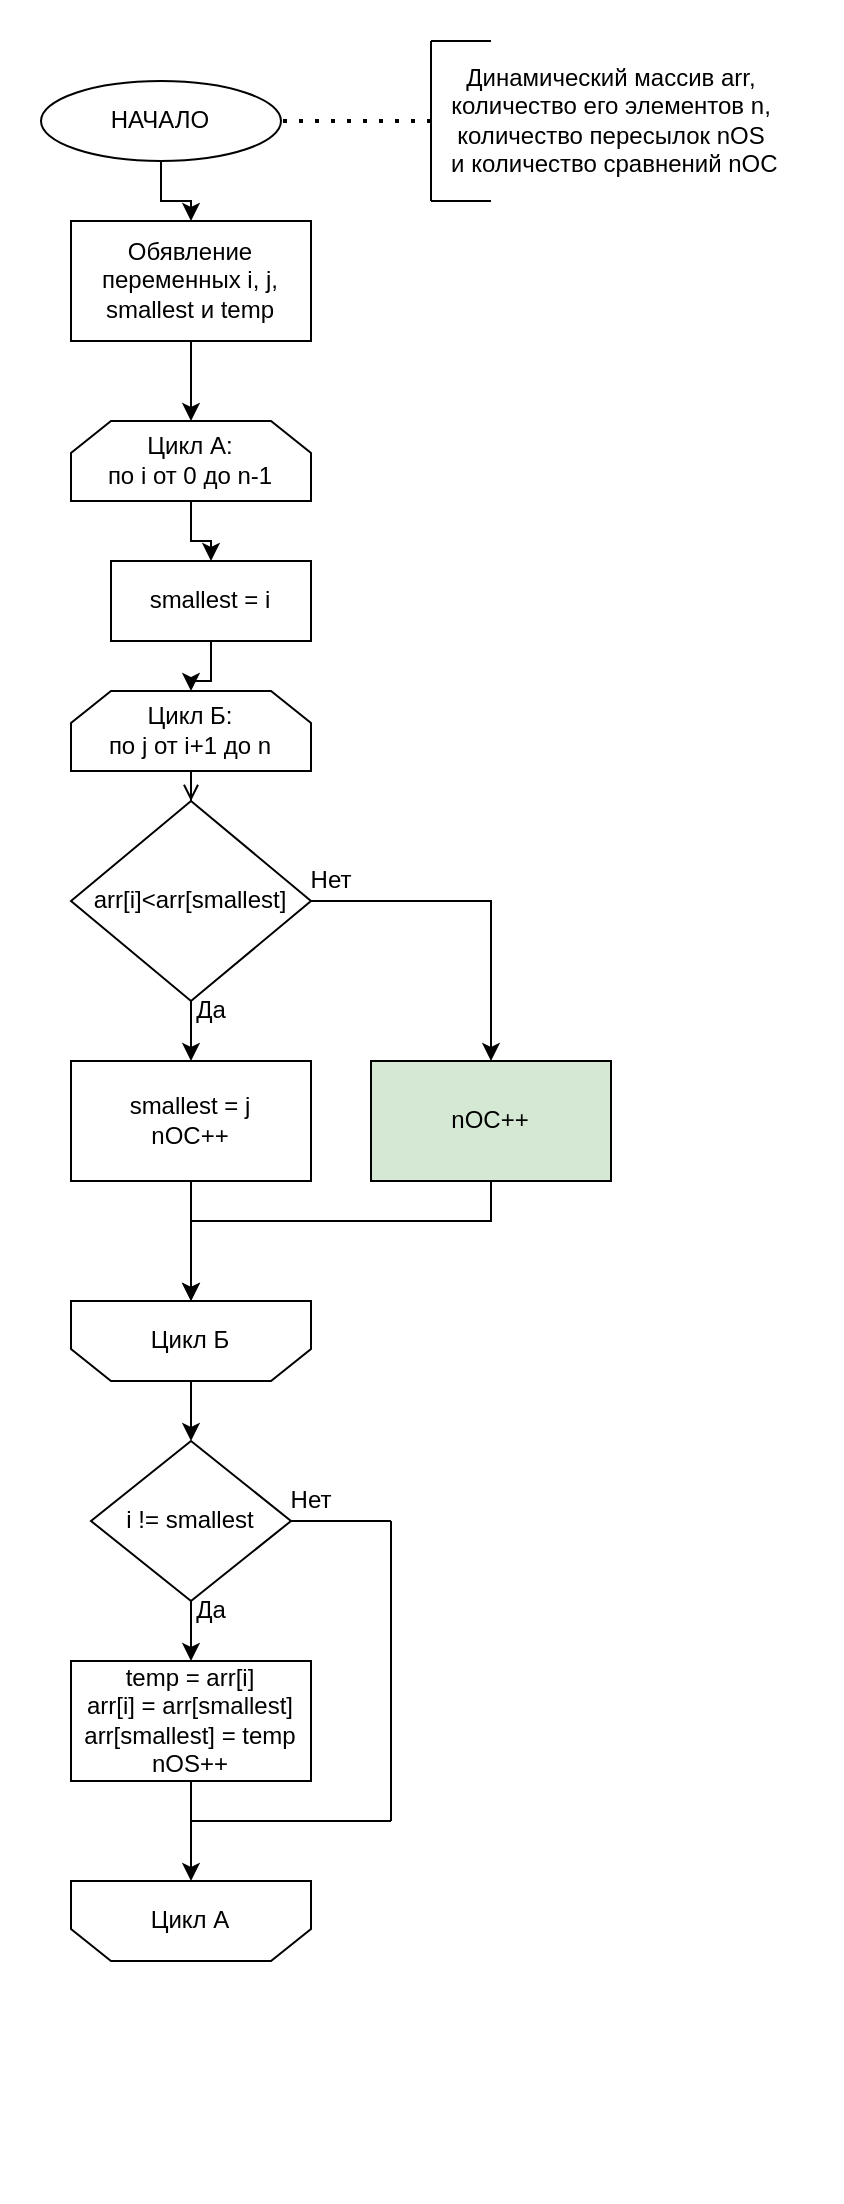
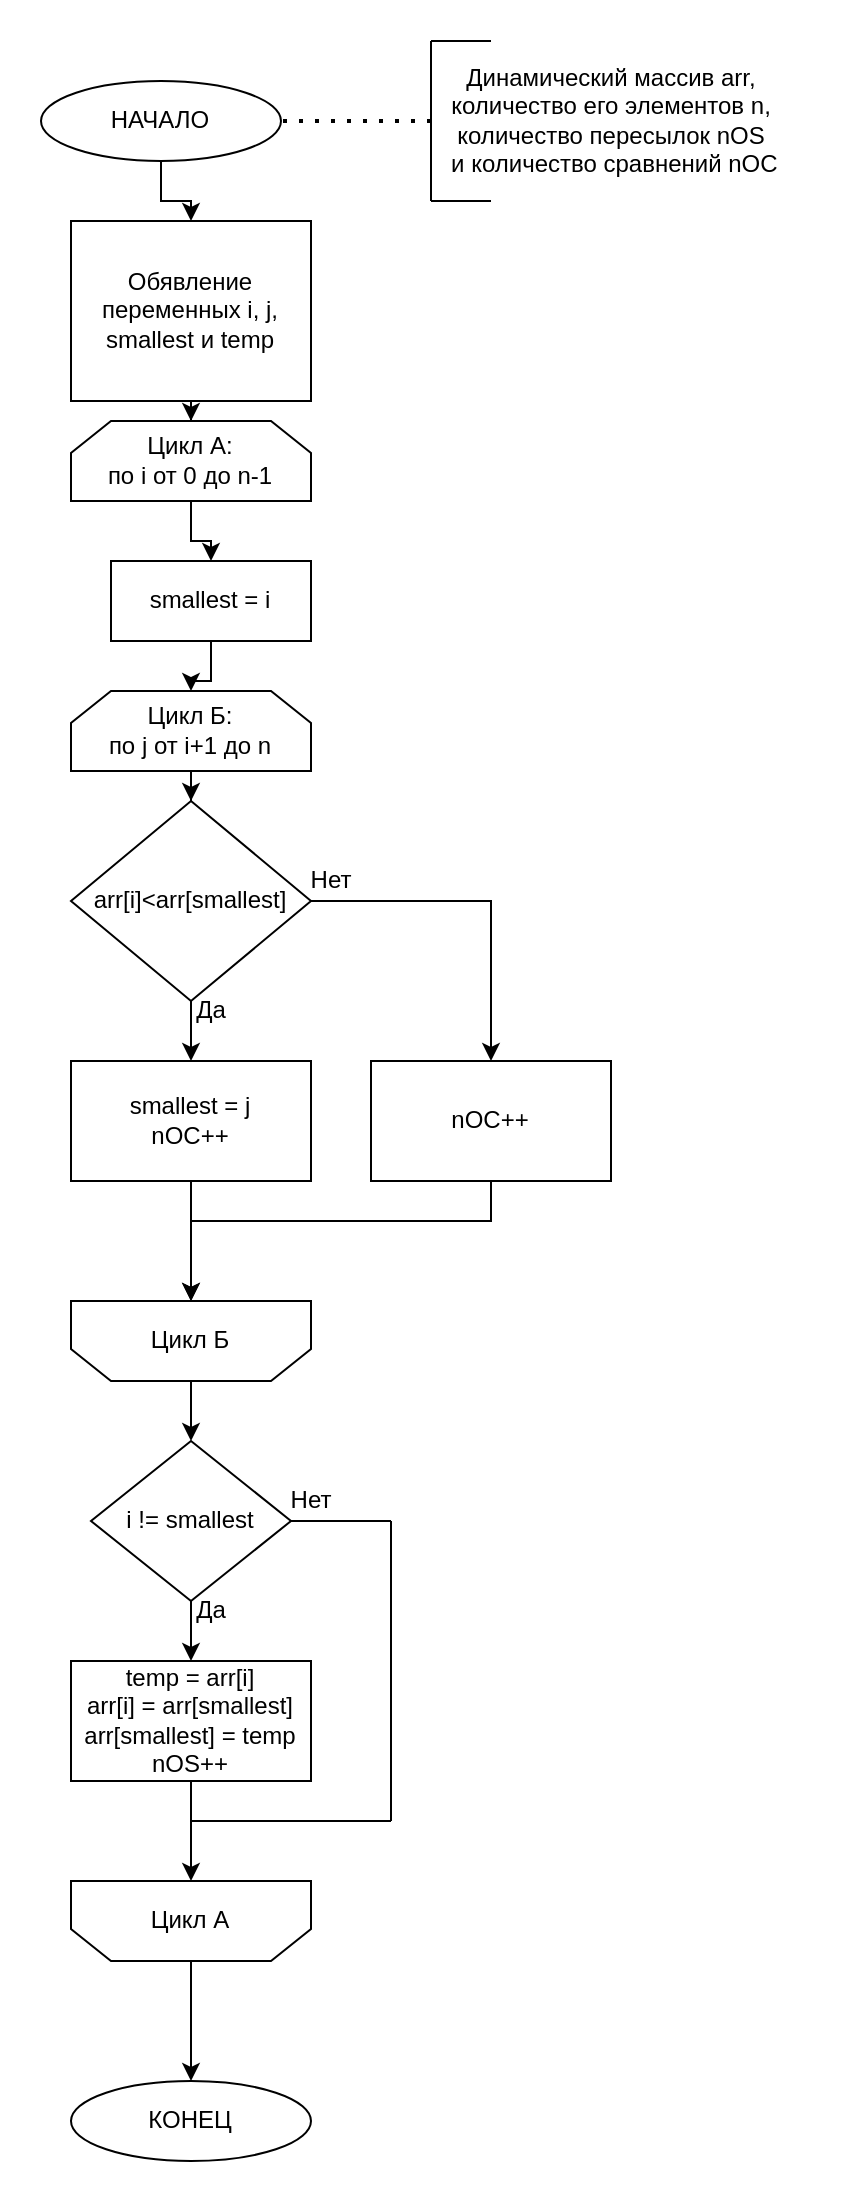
node "Обявление переменных i, j, smallest и temp": size 240x120 -> 240x180
edge "Цикл Б: по j от i+1 до n" -> "arr[i]<arr[smallest]": arrowhead open -> classic
node "nOC++": fillcolor #d5e8d4 -> #ffffff
edge "Цикл А" -> "КОНЕЦ": added
node "КОНЕЦ": added
